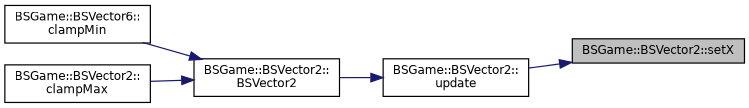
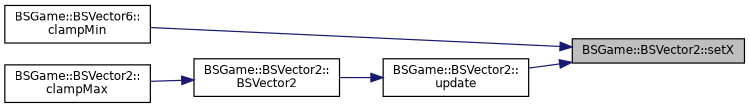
edge "BSGame::BSVector6:: clampMin" -> "BSGame::BSVector2:: BSVector2": now "BSGame::BSVector6:: clampMin" -> "BSGame::BSVector2::setX"
